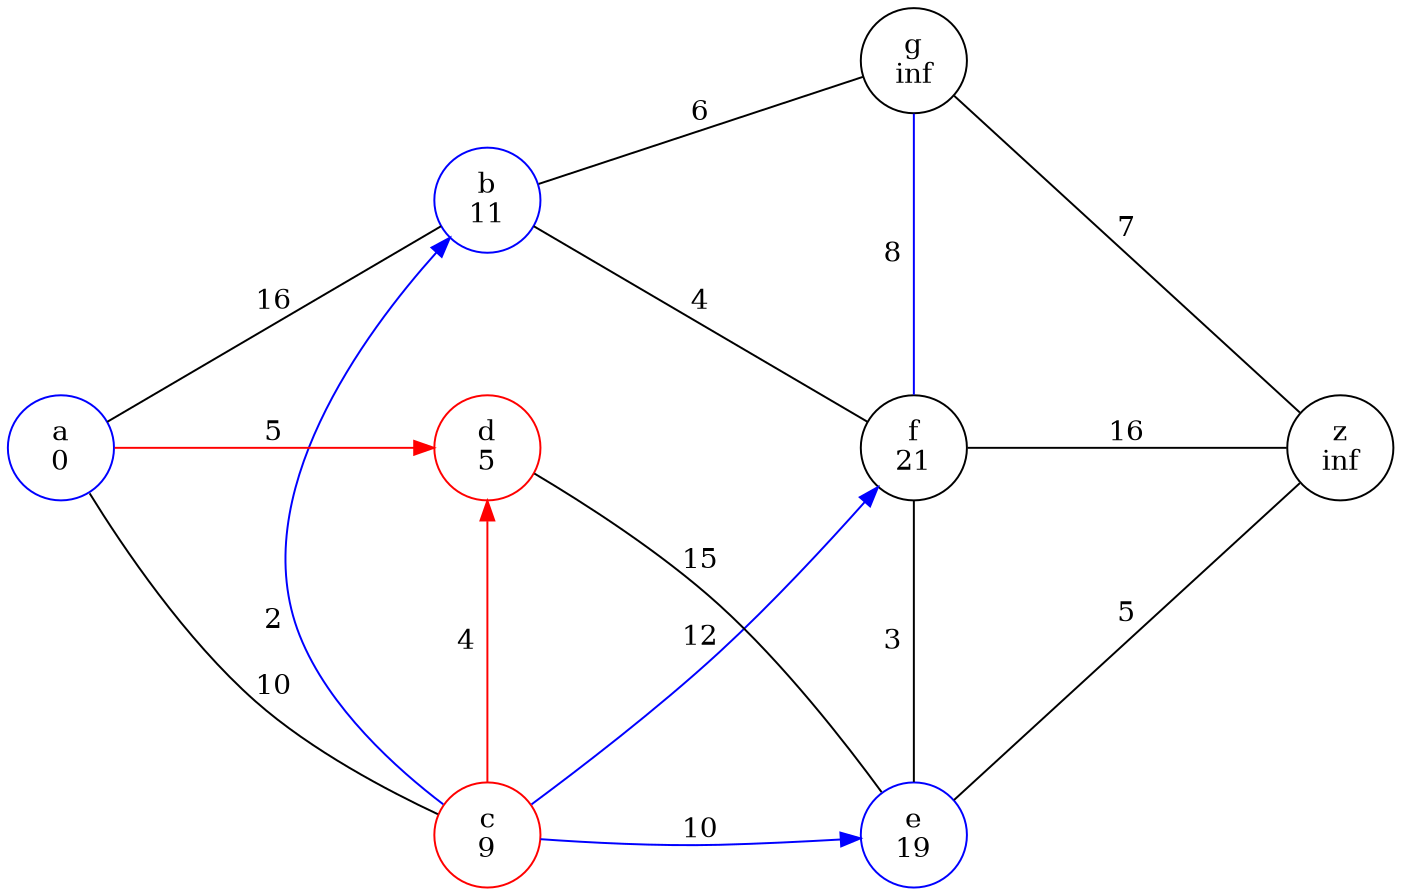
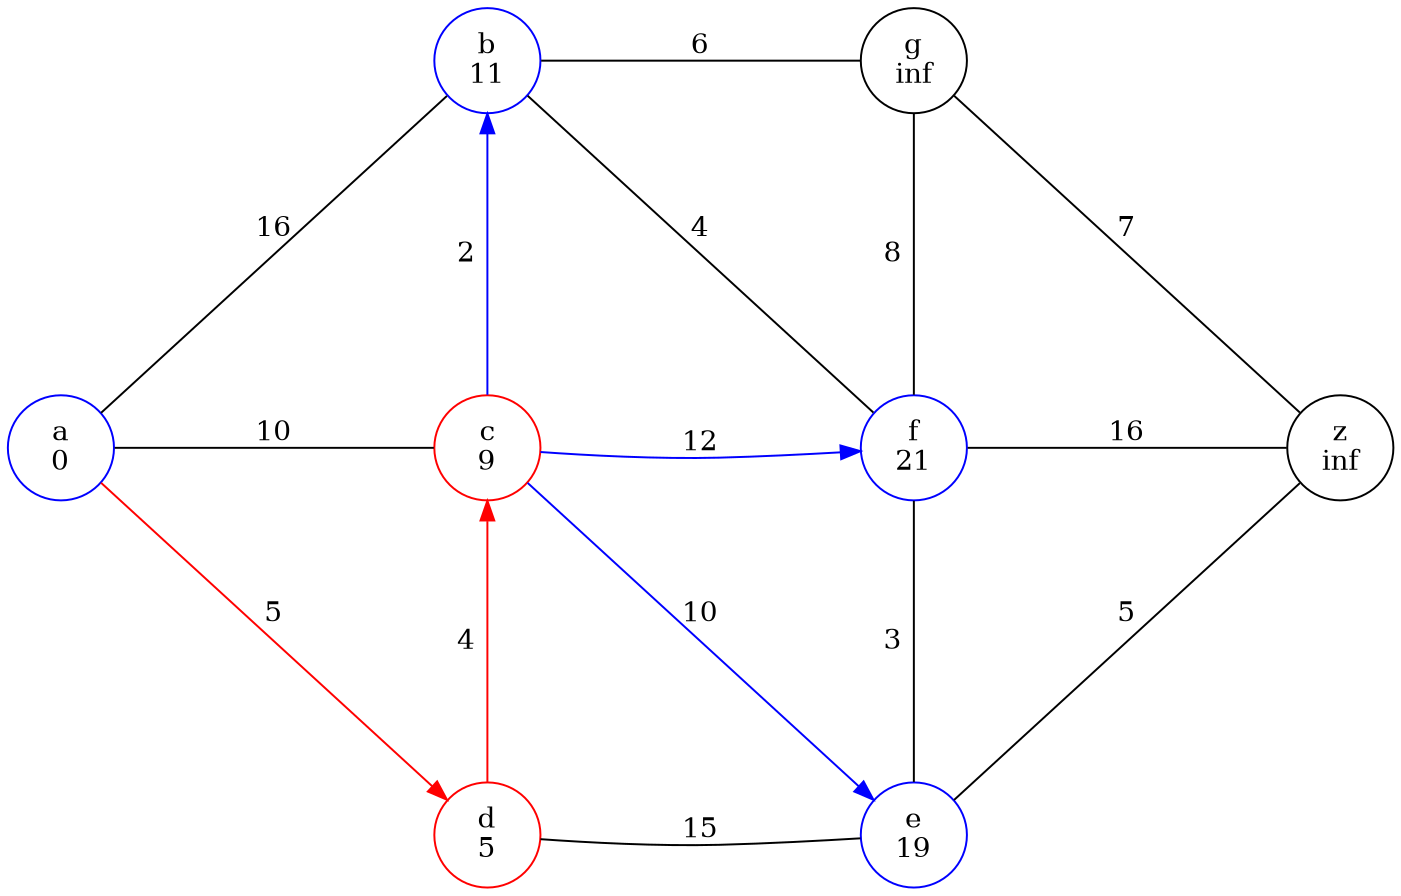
edge "g inf" -- "f 21": color blue -> black
node "f 21": color black -> blue
edge "c 9" -> "d 5": reversed
